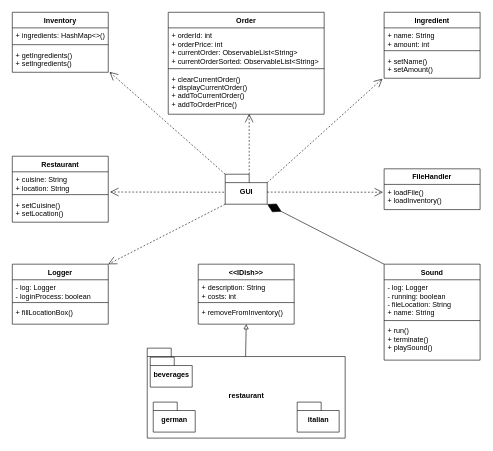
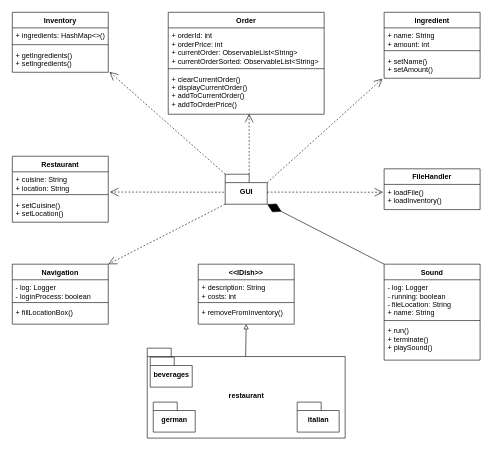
node "Logger": label "Logger" -> "Navigation"
